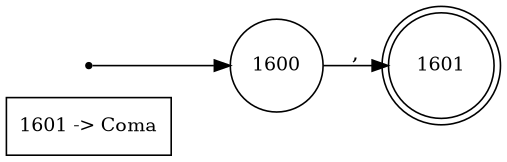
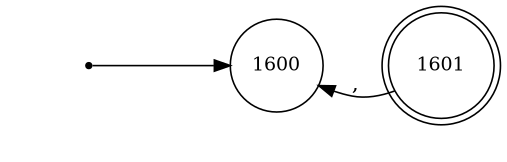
edge "1600" -> "1601": reversed
node "1601 -> Coma": removed
